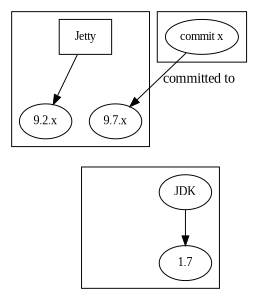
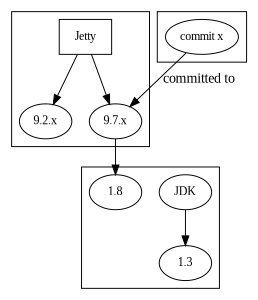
edge "Jetty" -> "9.7.x": added
node "1.8": added
node "1.7": label "1.7" -> "1.3"
